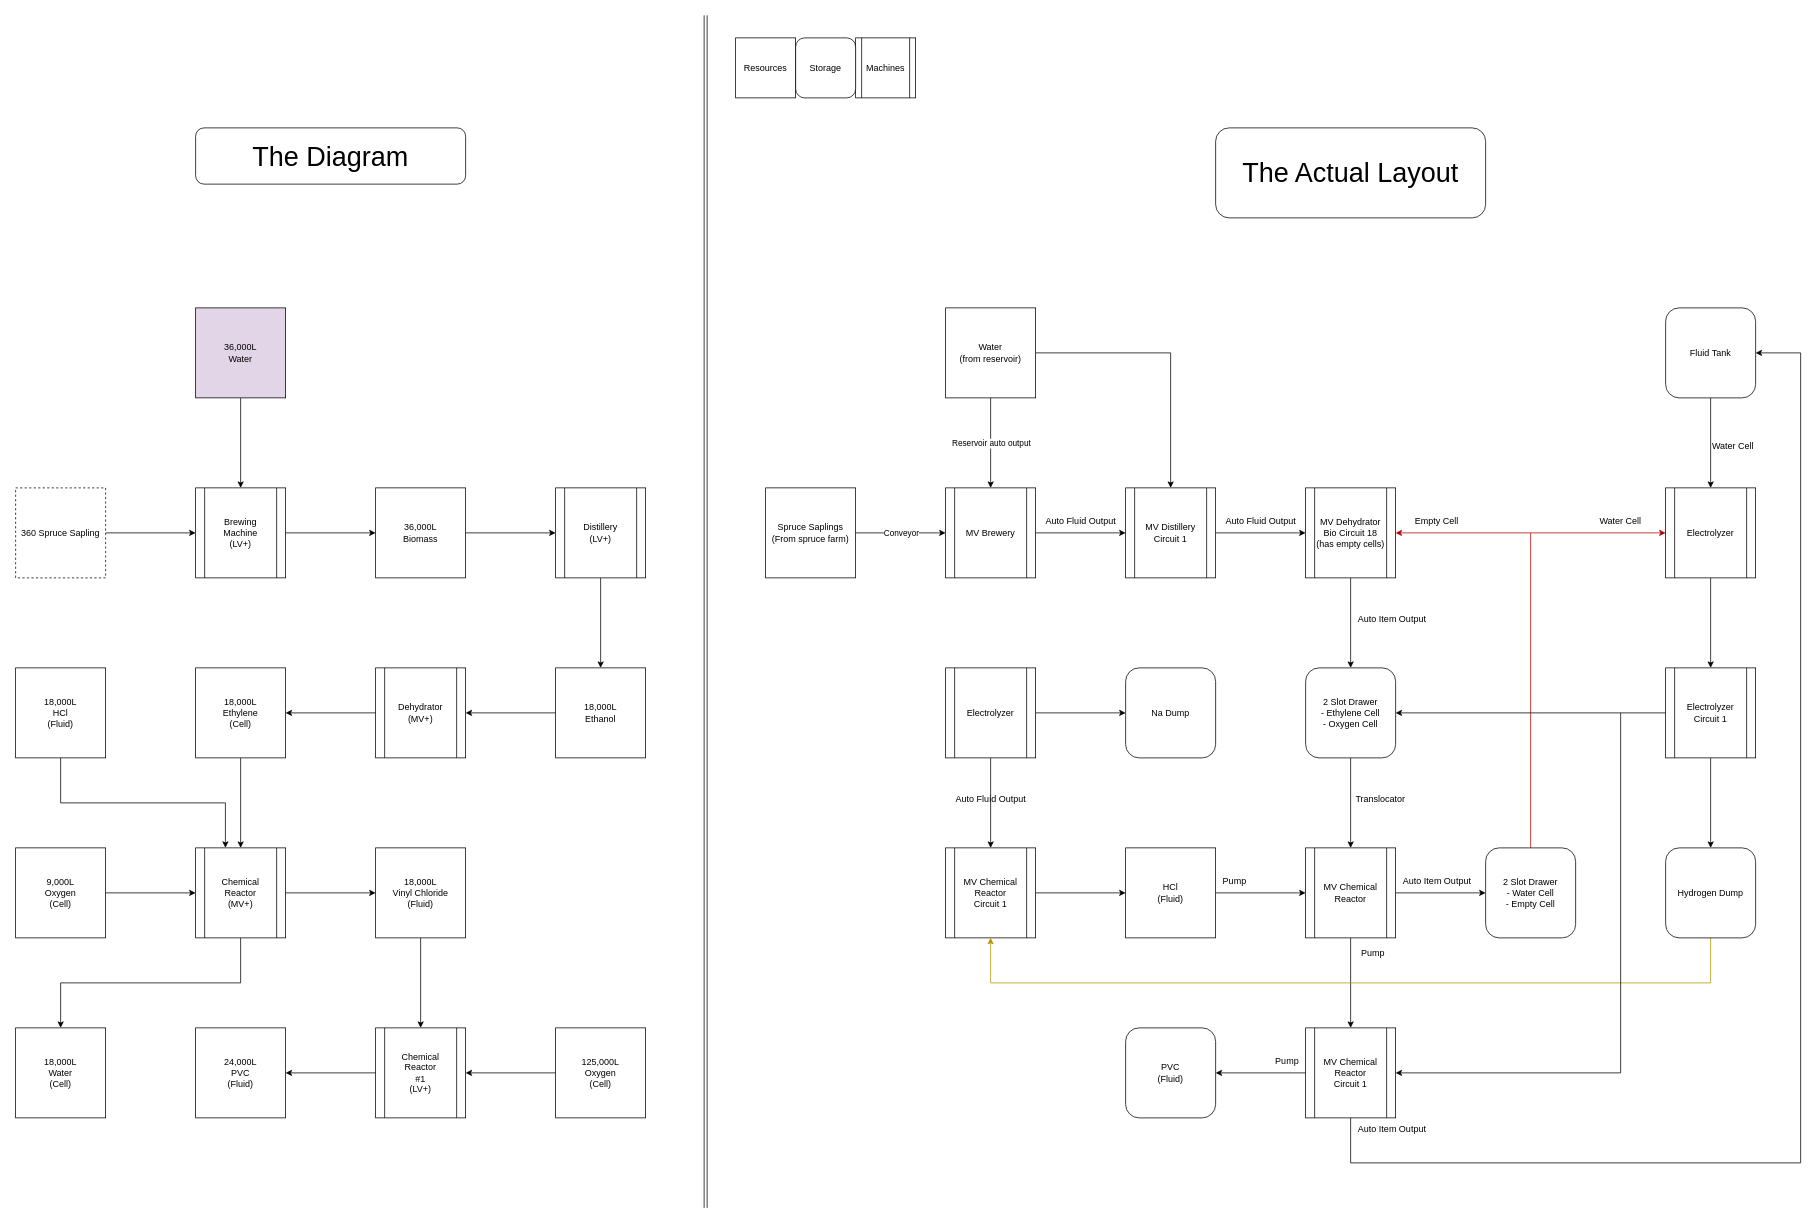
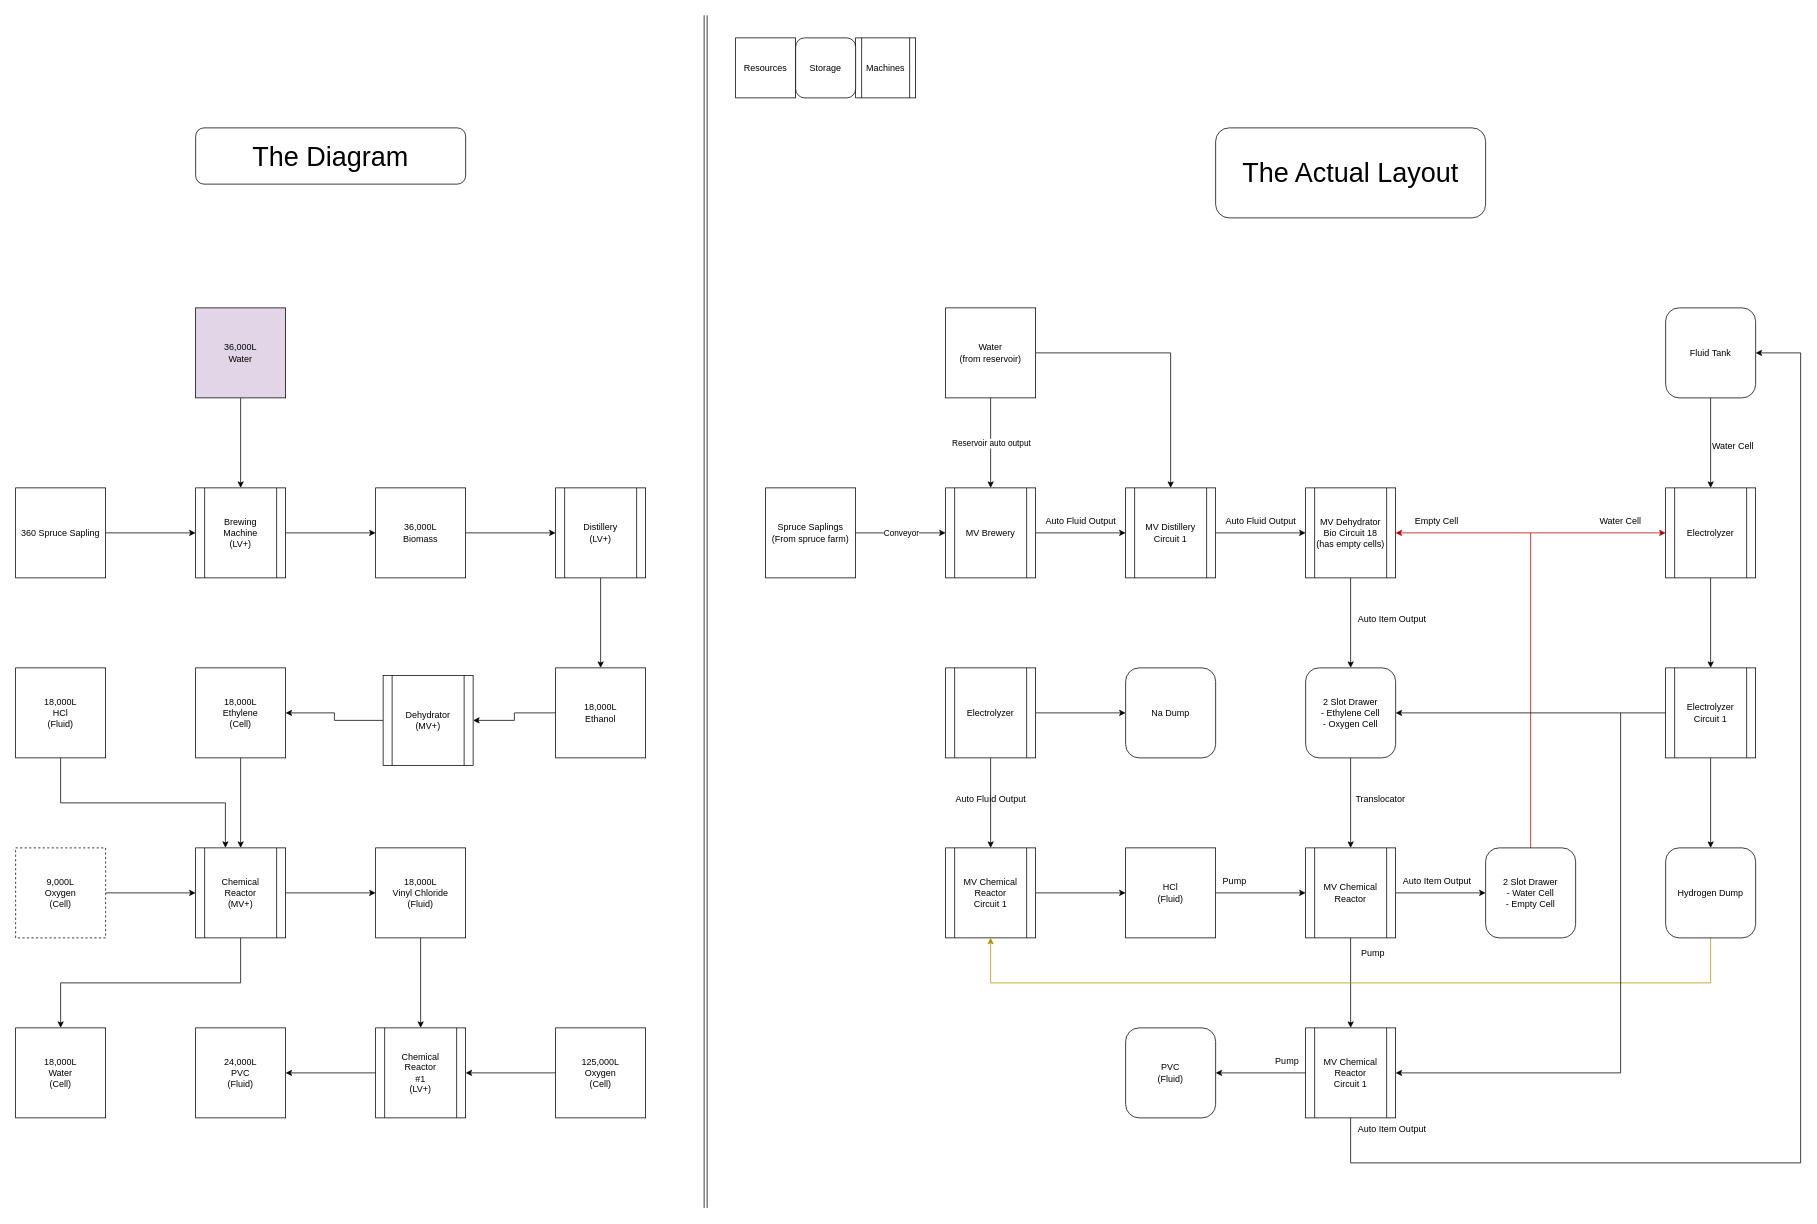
node "360 Spruce Sapling": style dashed -> solid
node "Dehydrator (MV+)": moved (420, 713) -> (428, 720)
node "9,000L Oxygen (Cell)": style solid -> dashed
